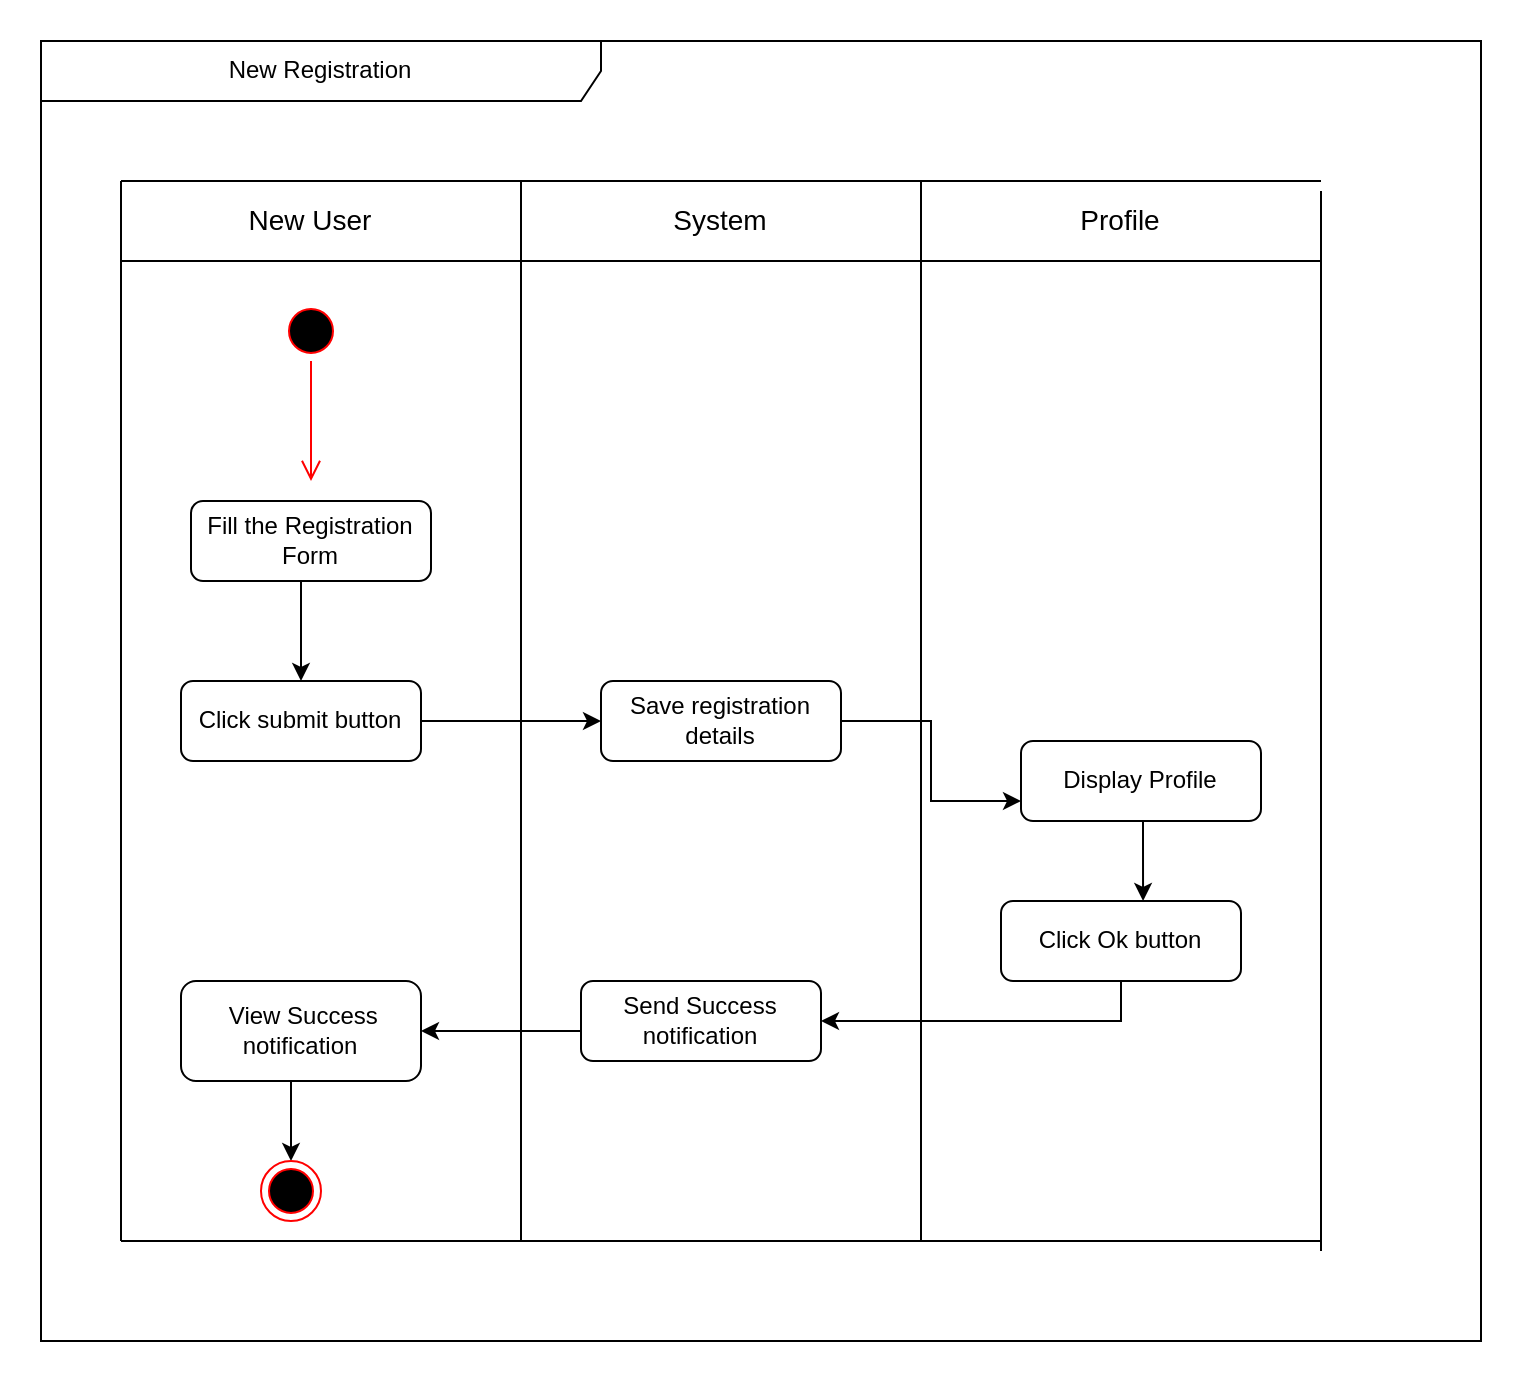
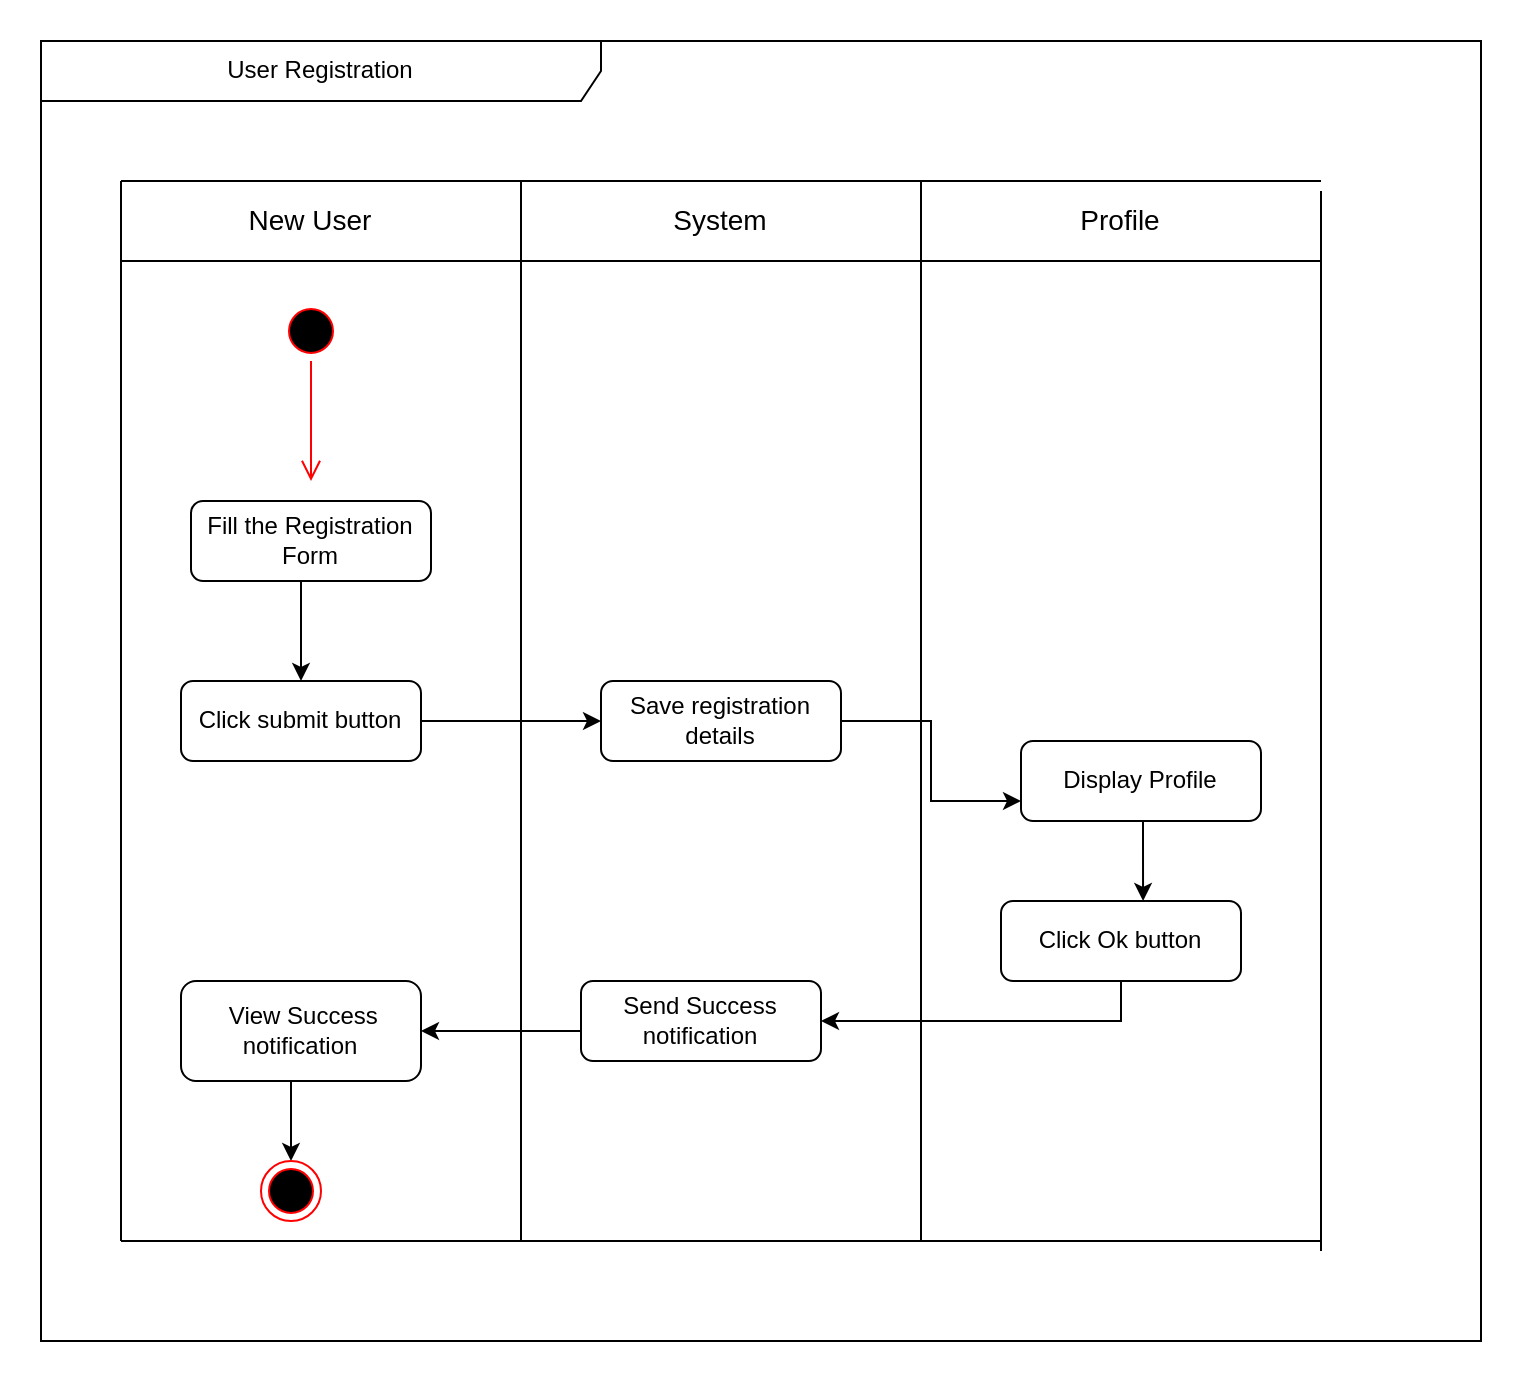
node "New Registration": label "New Registration" -> "User Registration"
